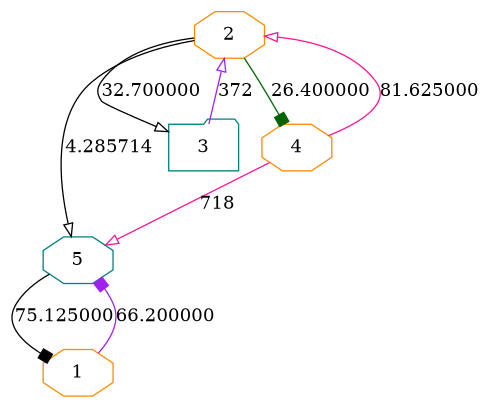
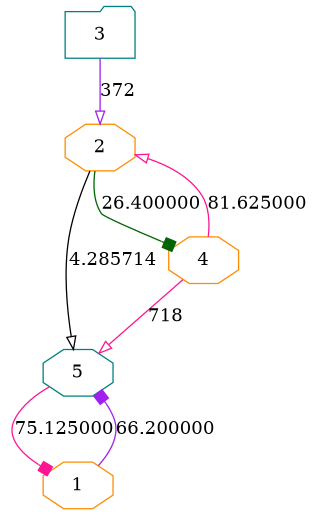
edge "2" -> "3": removed, label "32.700000"
edge "5" -> "1": color black -> deeppink
